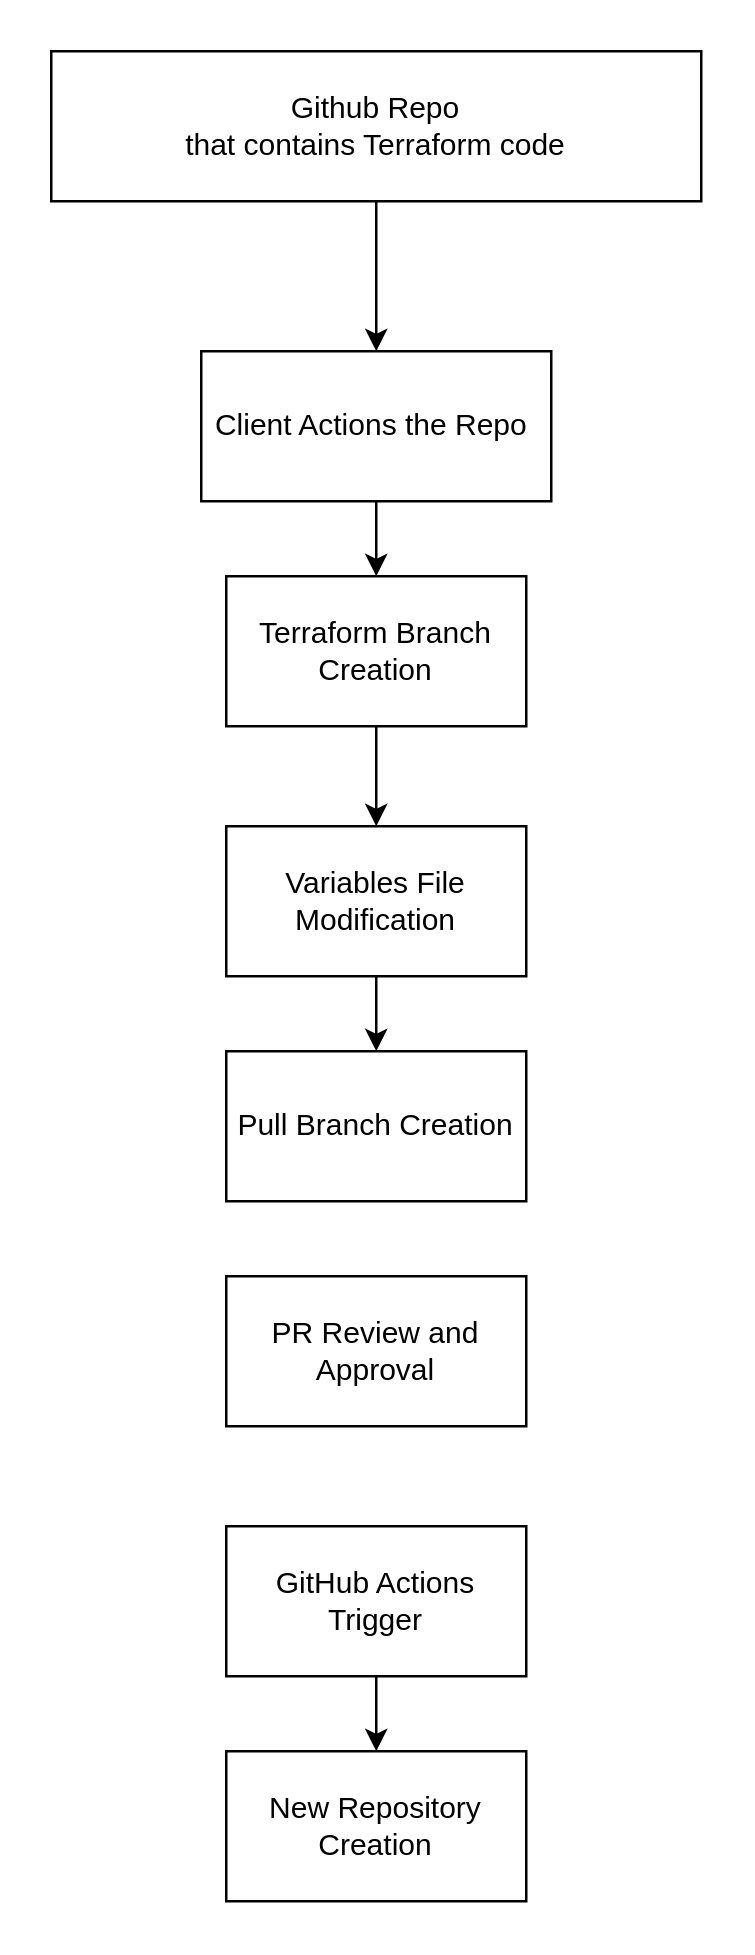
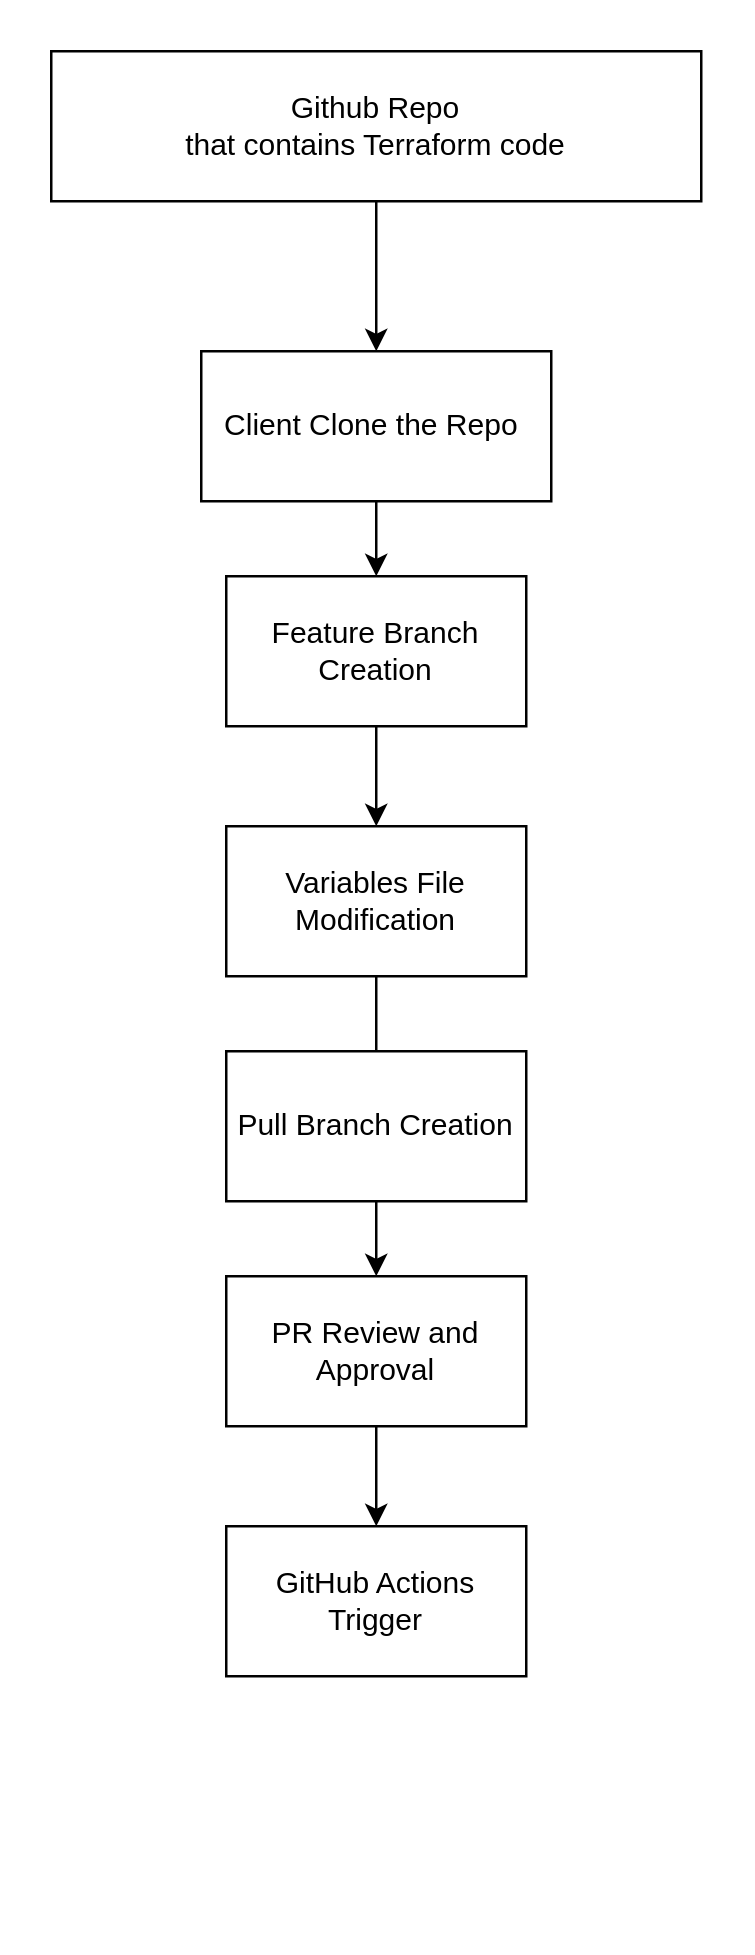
node "Client Actions the Repo": label "Client Actions the Repo" -> "Client Clone the Repo"
node "Terraform Branch Creation": label "Terraform Branch Creation" -> "Feature Branch Creation"
edge "Variables File Modification" -> "Pull Branch Creation": arrowhead classic -> none
edge "Pull Branch Creation" -> "PR Review and Approval": added
edge "PR Review and Approval" -> "GitHub Actions Trigger": added
edge "GitHub Actions Trigger" -> "New Repository Creation": removed
node "New Repository Creation": removed
